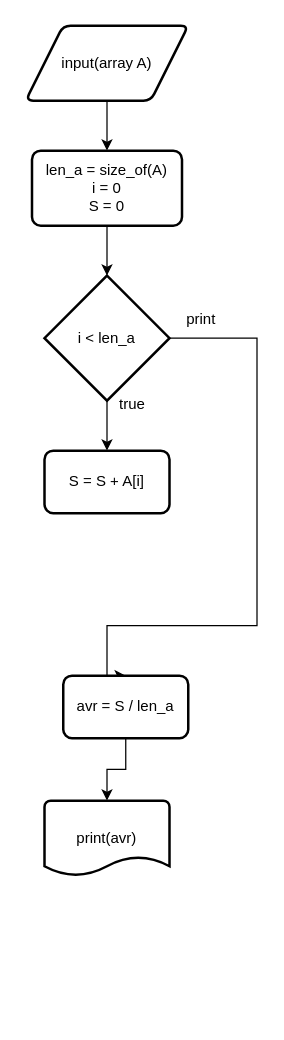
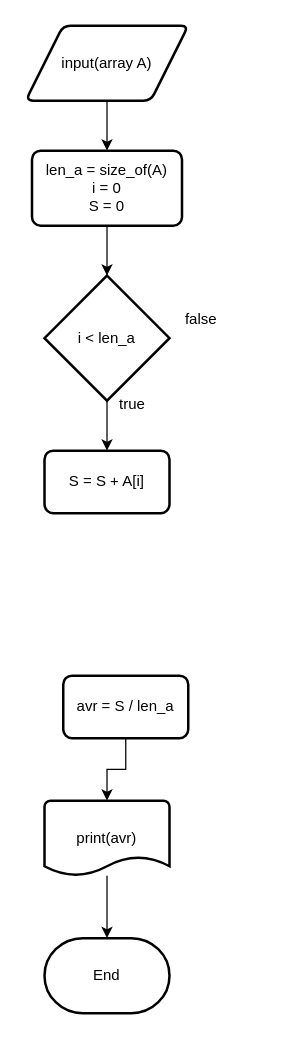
node "print": label "print" -> "false"
edge "i < len_a" -> "avr = S / len_a": removed
edge "print(avr)" -> "End": added
node "End": added
